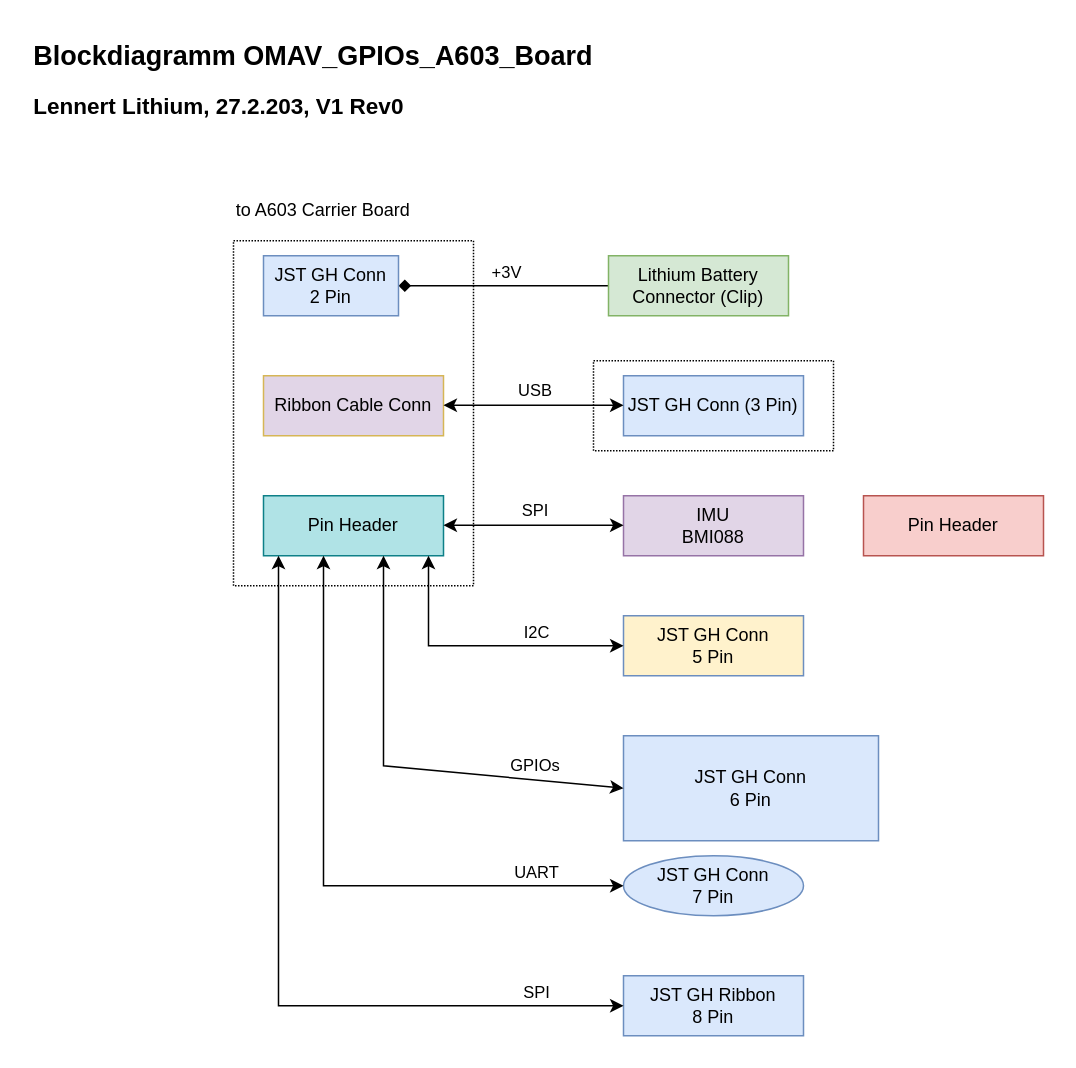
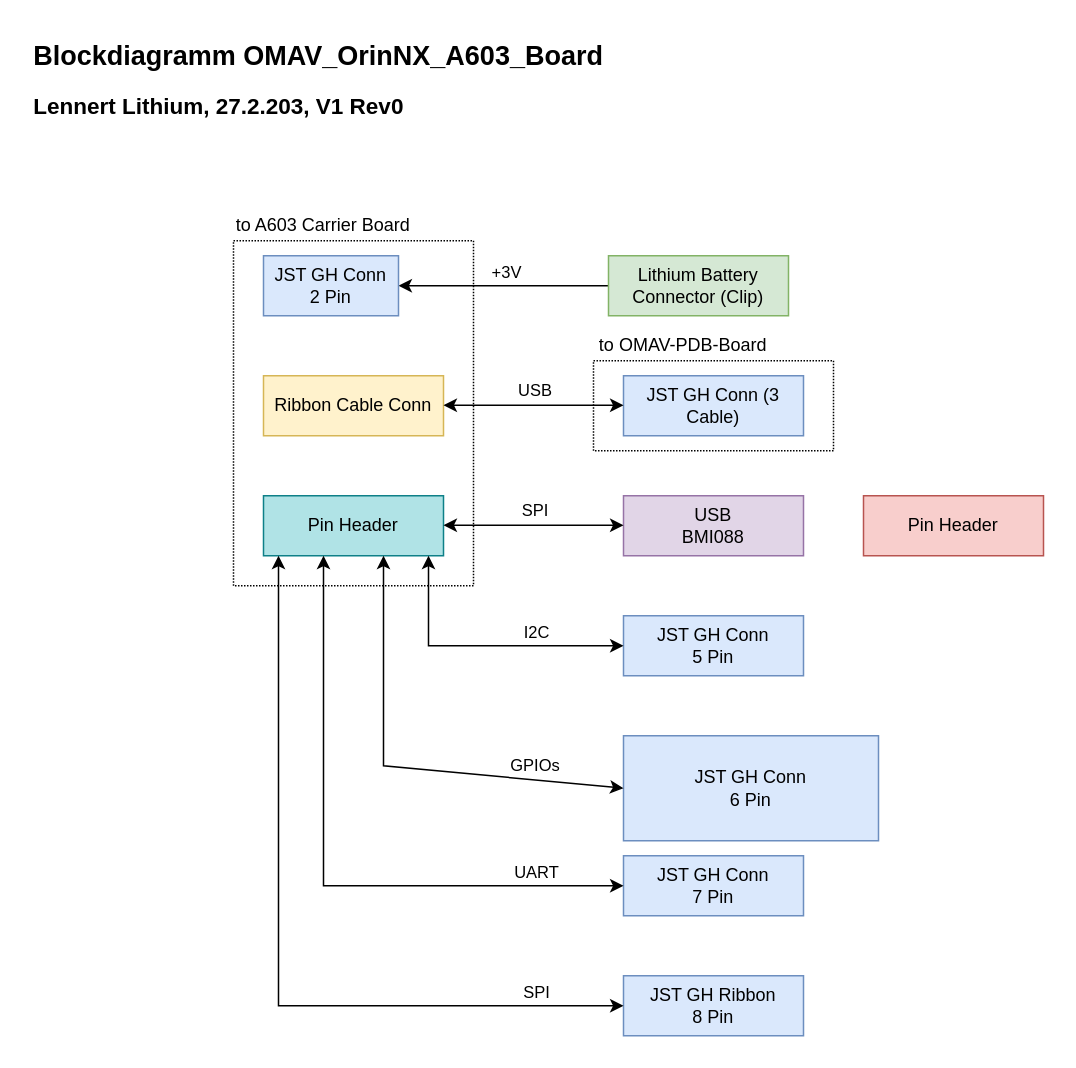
node "Blockdiagramm OMAV_GPIOs_A603_Board": label "Blockdiagramm OMAV_GPIOs_A603_Board" -> "Blockdiagramm OMAV_OrinNX_A603_Board"
node "to A603 Carrier Board": moved (323, 211) -> (323, 226)
edge "Lithium Battery Connector (Clip)" -> "JST GH Conn 2 Pin": arrowhead diamond -> classic
node "to OMAV-PDB-Board": added
node "Ribbon Cable Conn": fillcolor #e1d5e7 -> #fff2cc
node "JST GH Conn (3 Pin)": label "JST GH Conn (3 Pin)" -> "JST GH Conn (3 Cable)"
node "IMU BMI088": label "IMU BMI088" -> "USB BMI088"
node "JST GH Conn 5 Pin": fillcolor #fff2cc -> #dae8fc
node "JST GH Conn 7 Pin": shape ellipse -> rectangle
